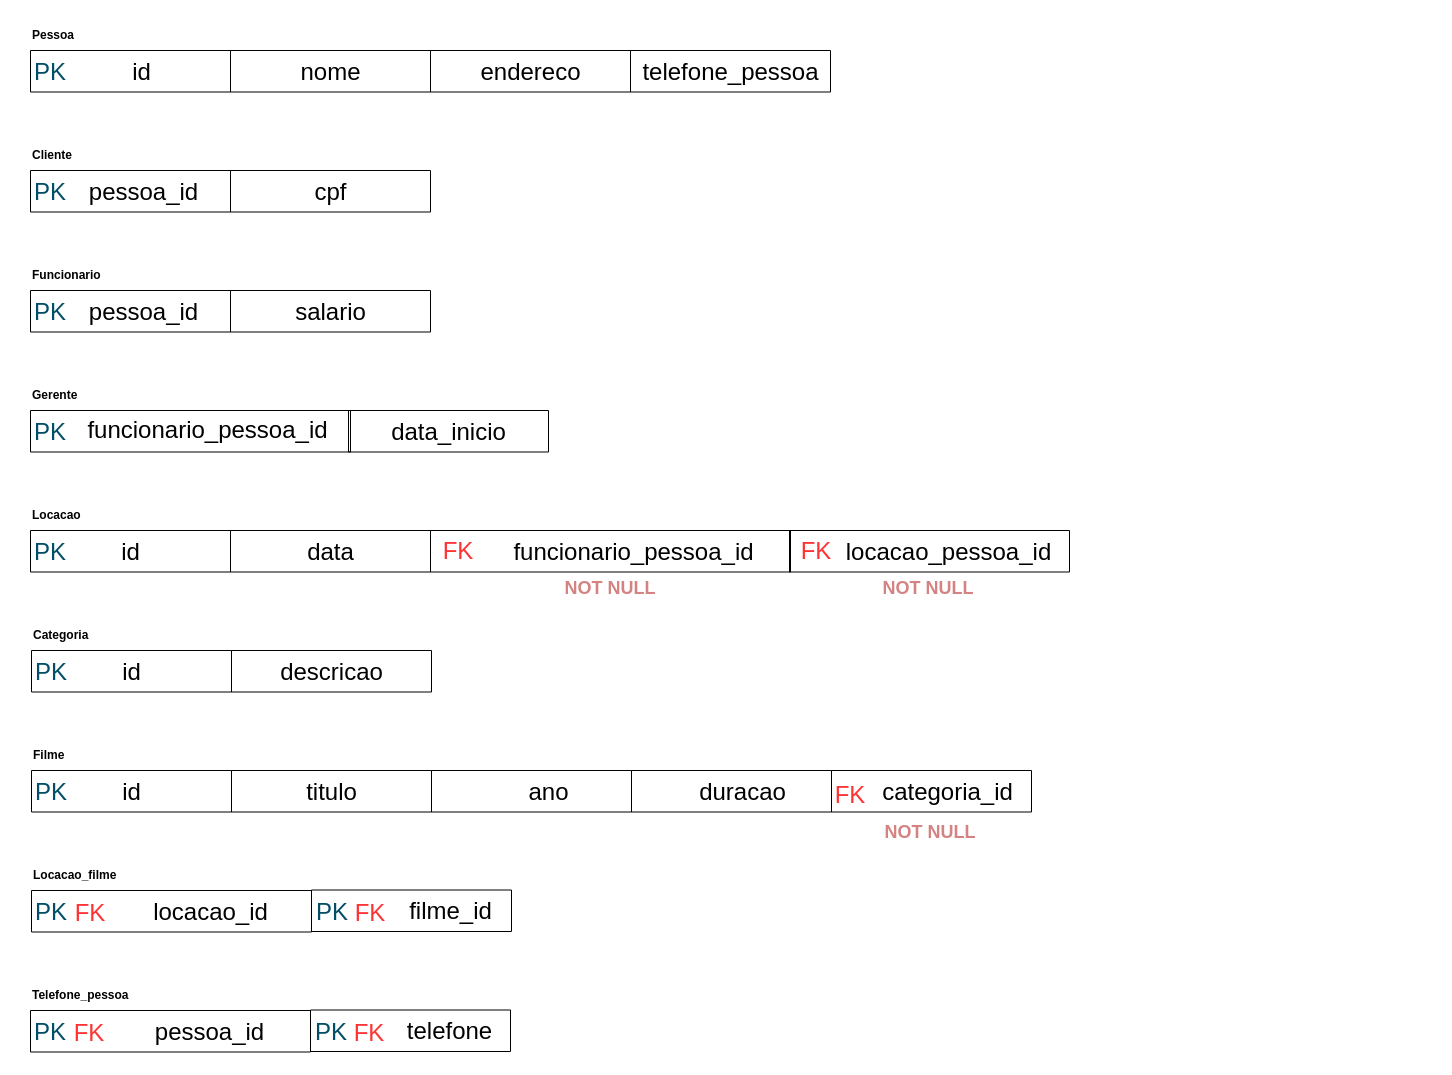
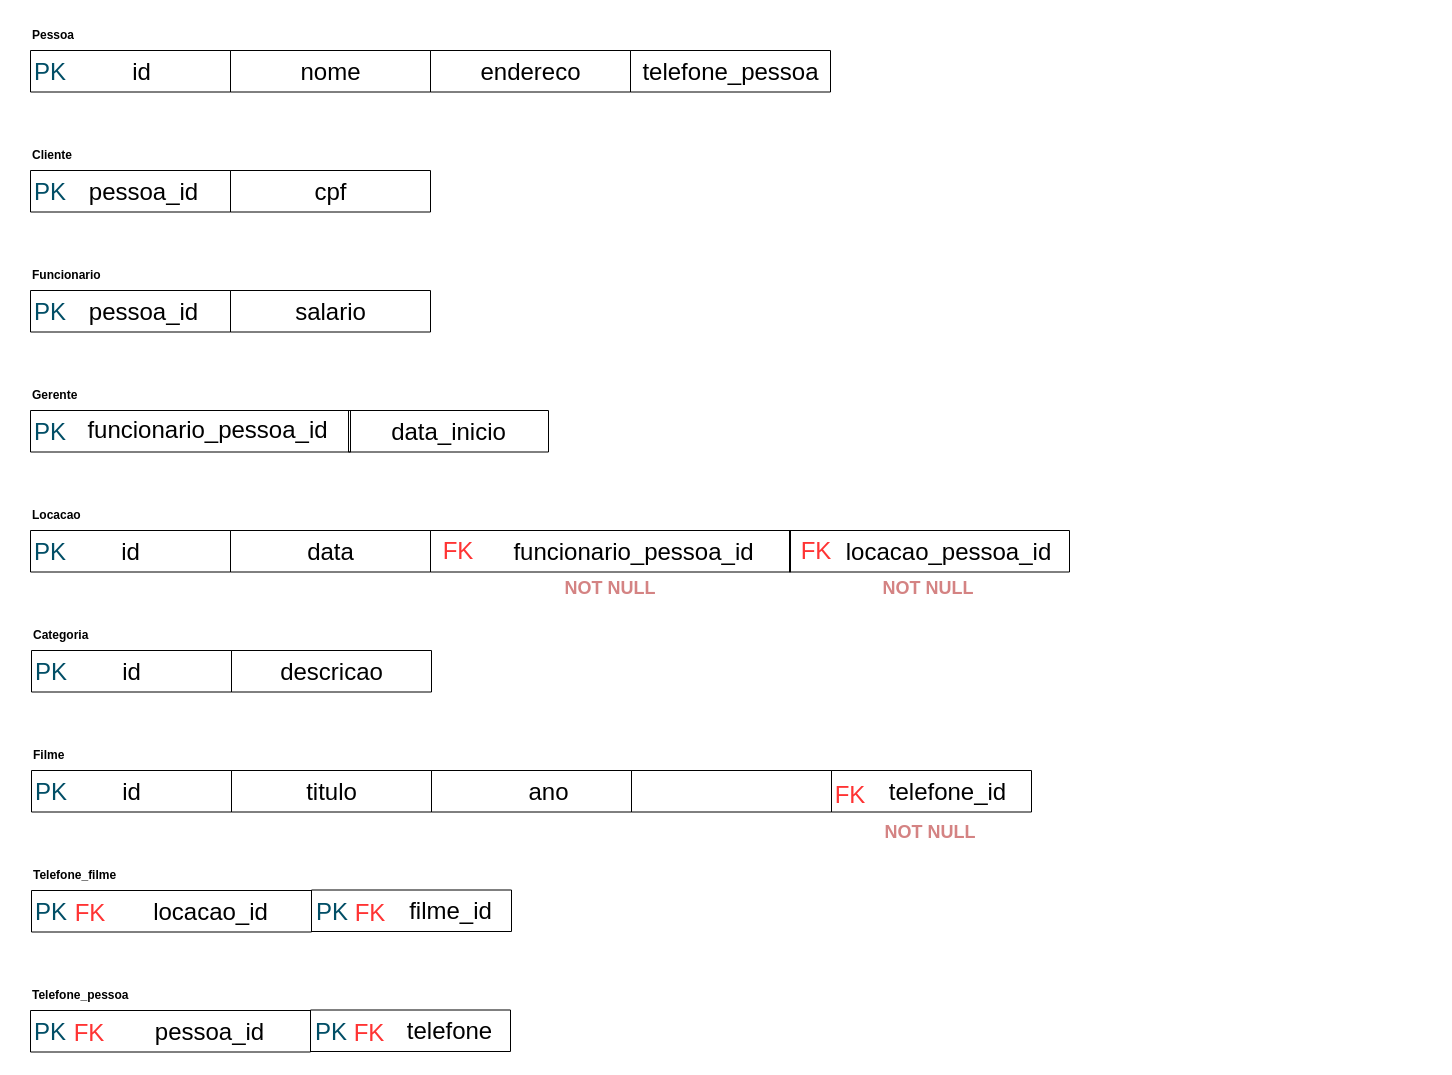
node "duracao": removed
node "categoria_id": label "categoria_id" -> "telefone_id"
node "Locacao_filme": label "Locacao_filme" -> "Telefone_filme"
